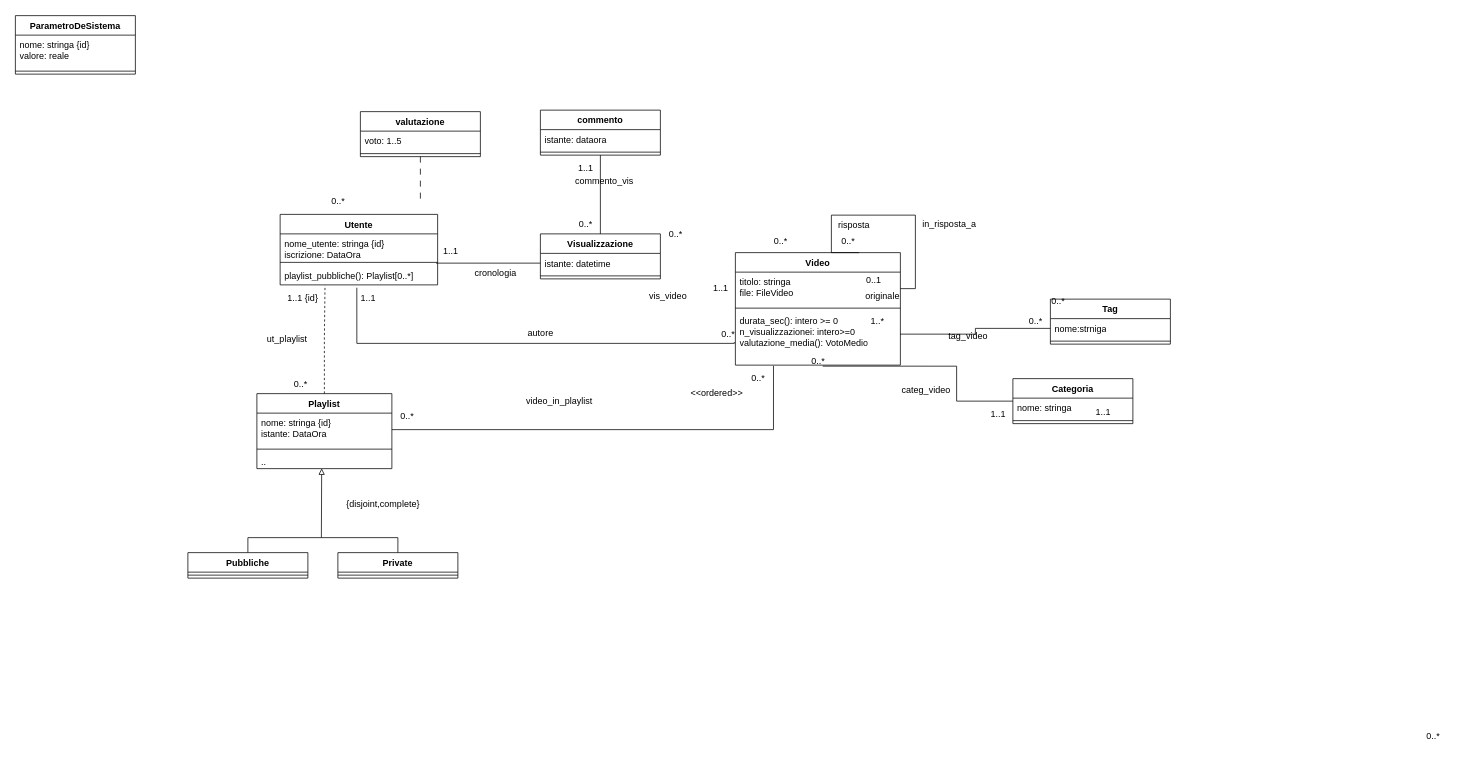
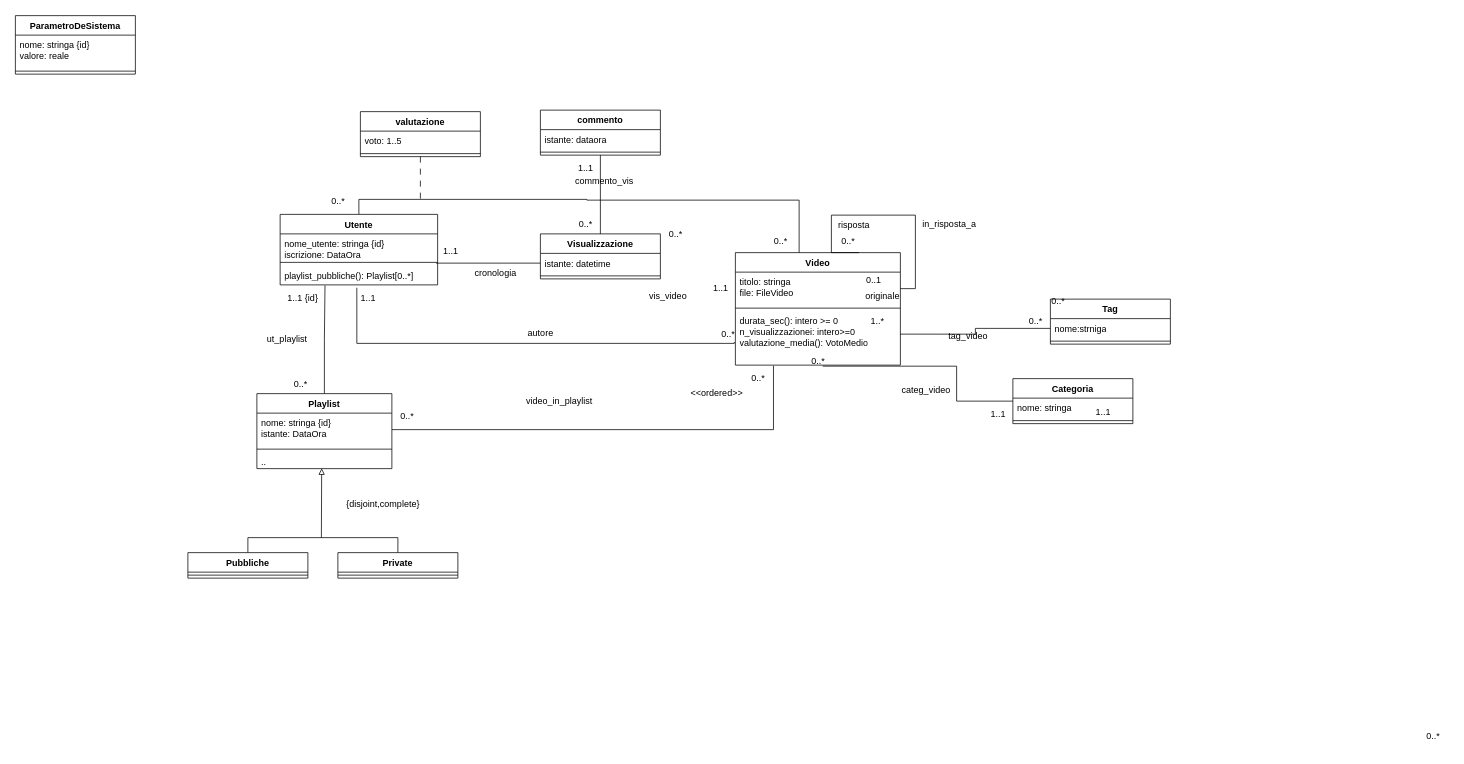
edge "Utente" -- "Video": added
edge "playlist_pubbliche(): Playlist[0..*]" -- "Playlist": style dashed -> solid
